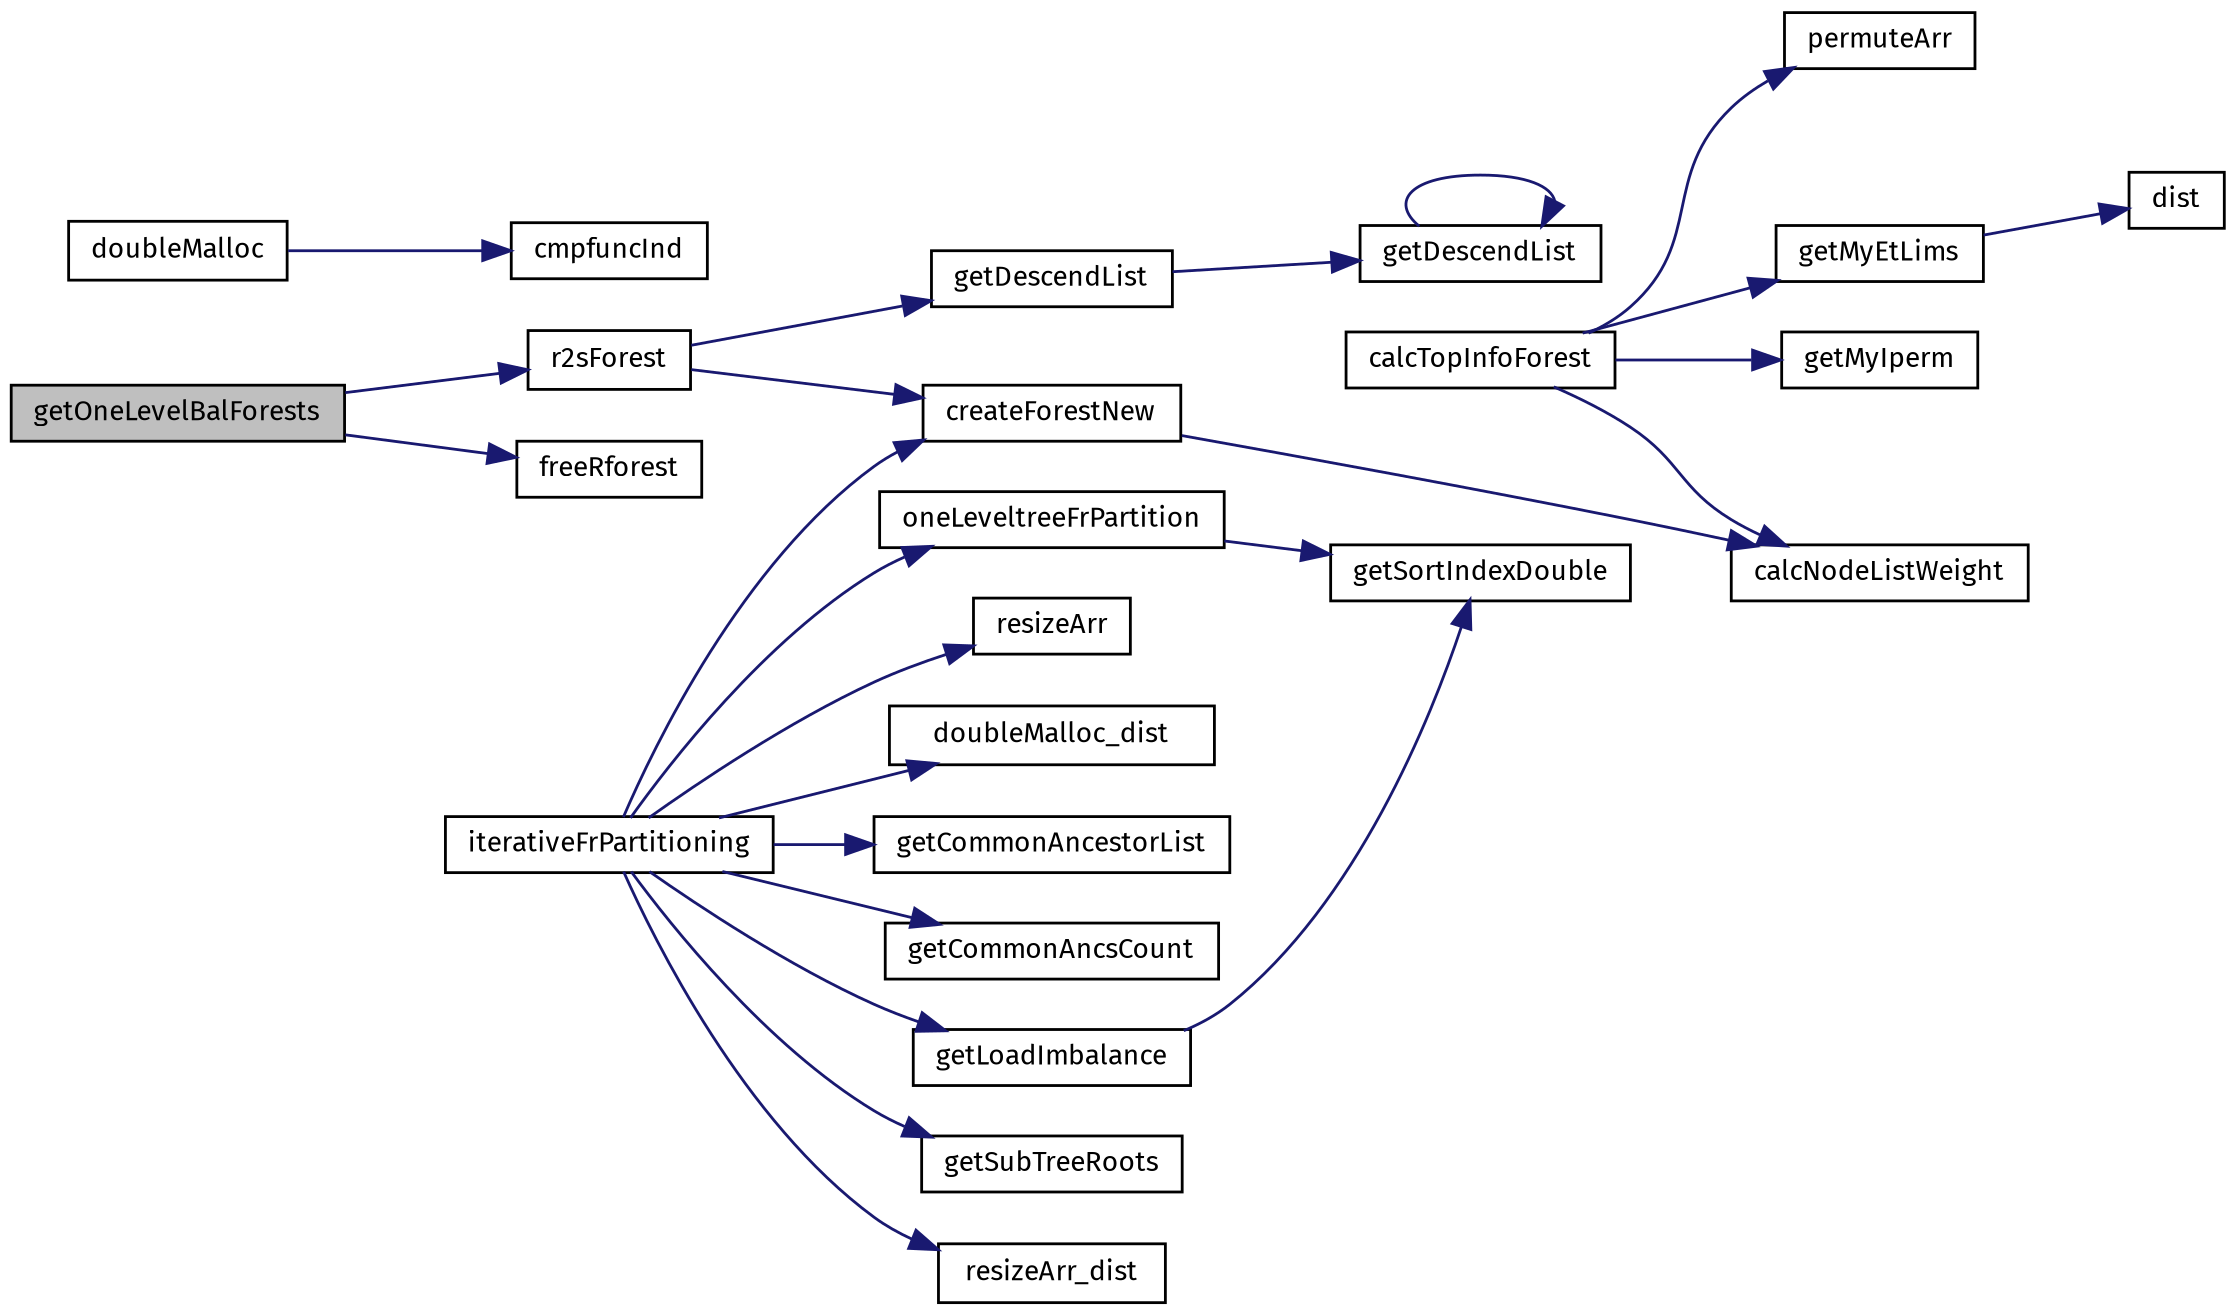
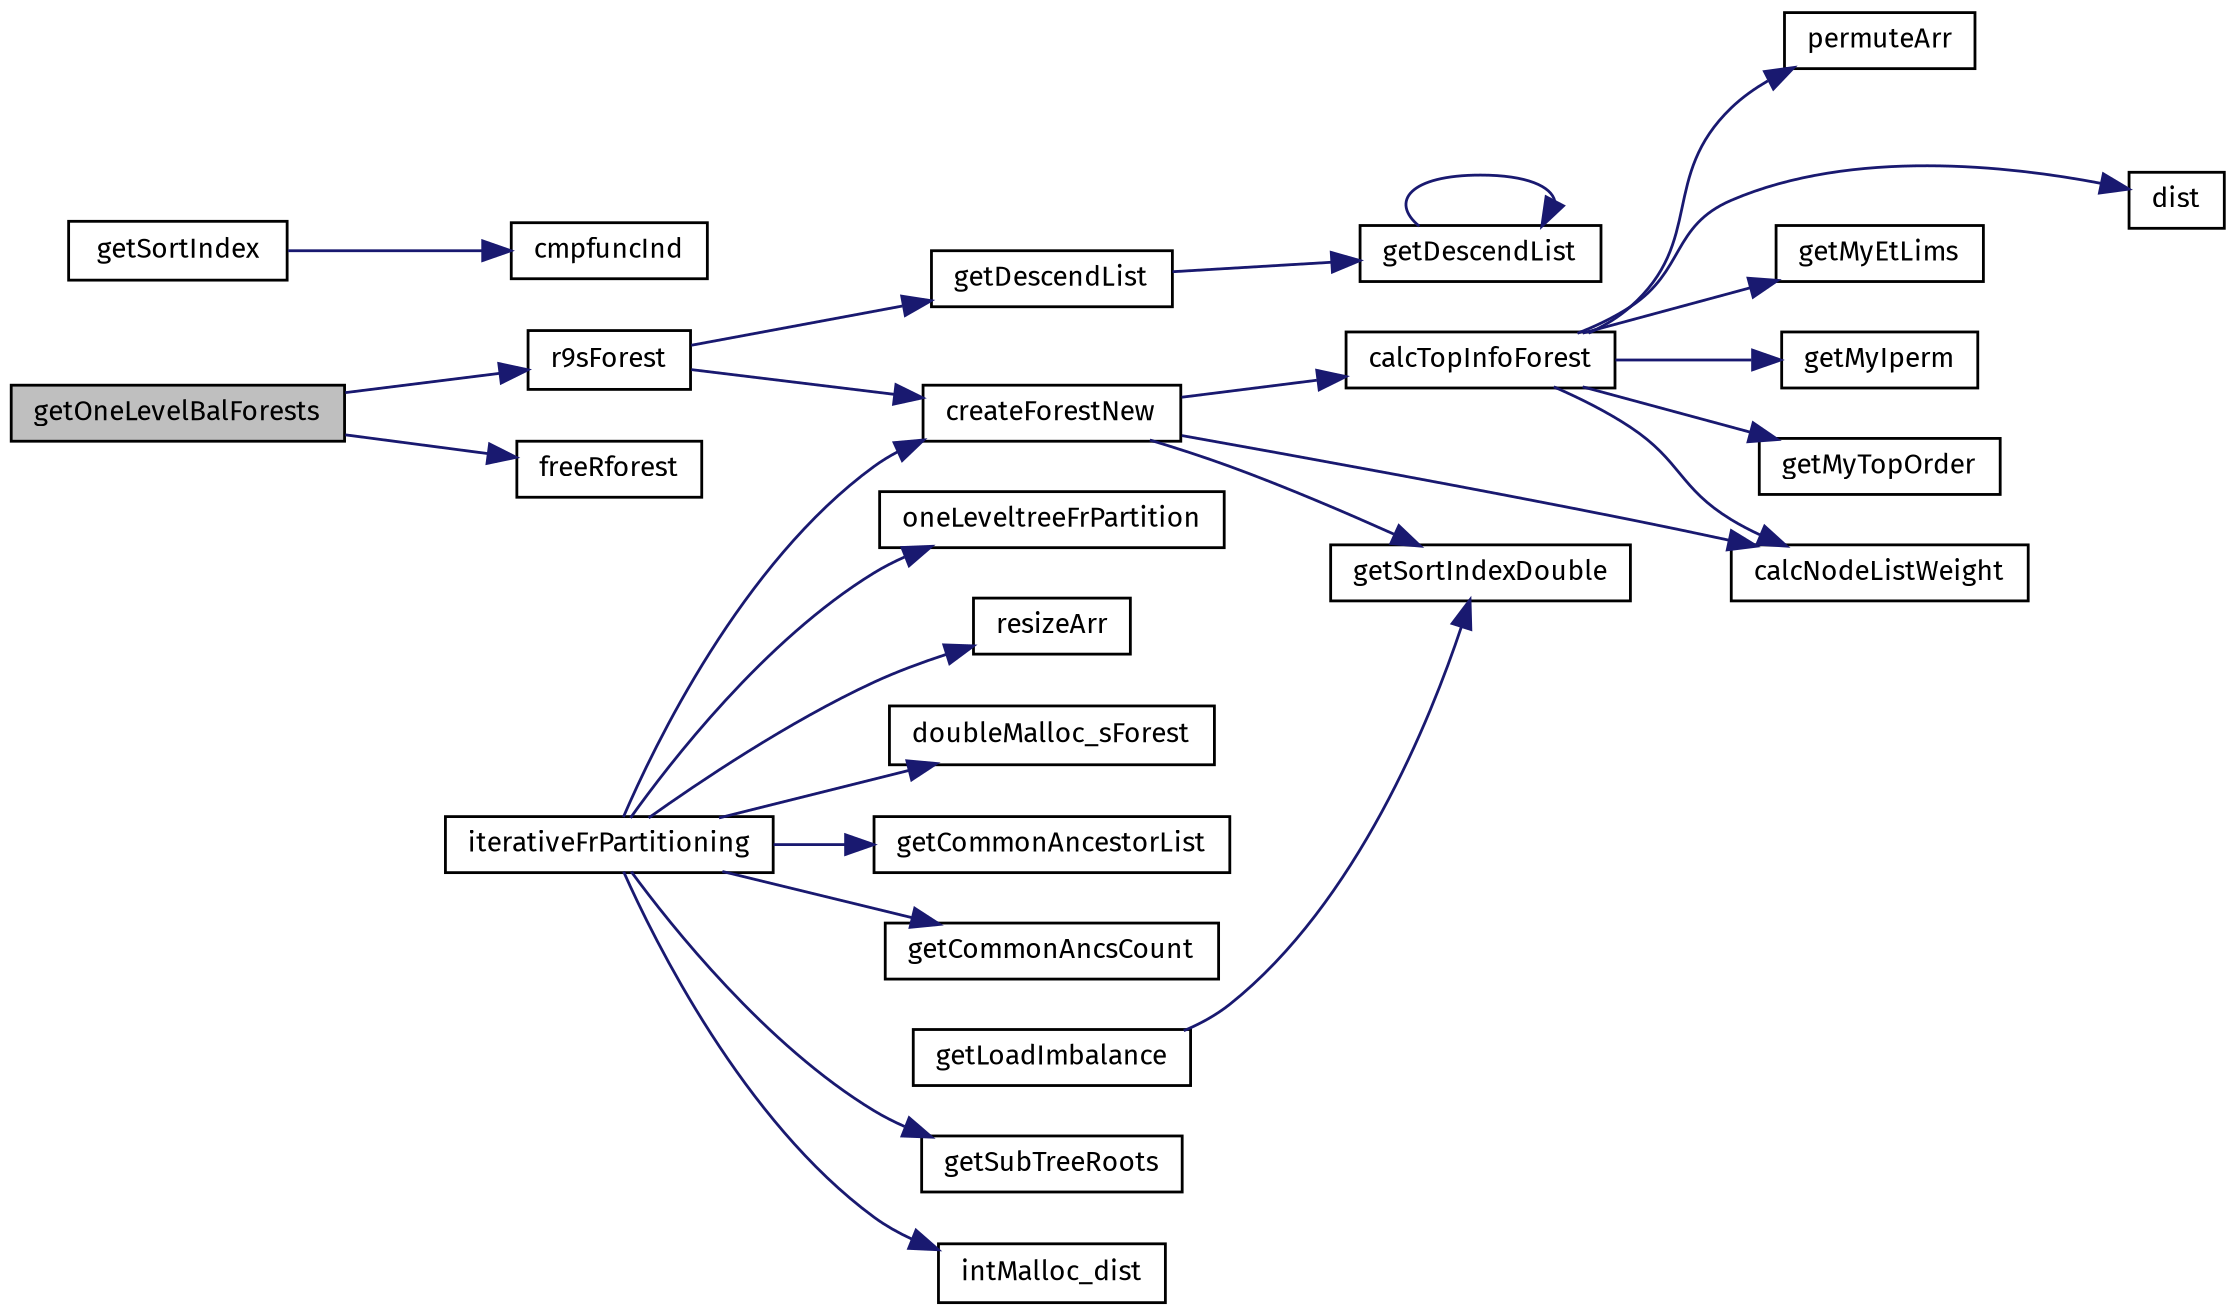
edge "getMyEtLims" -> "dist": now "calcTopInfoForest" -> "dist"
node "doubleMalloc": label "doubleMalloc" -> "getSortIndex"
node "r2sForest": label "r2sForest" -> "r9sForest"
edge "createForestNew" -> "calcTopInfoForest": added
node "getMyTopOrder": added
edge "oneLeveltreeFrPartition" -> "getSortIndexDouble": now "createForestNew" -> "getSortIndexDouble"
node "doubleMalloc_dist": label "doubleMalloc_dist" -> "doubleMalloc_sForest"
edge "iterativeFrPartitioning" -> "getLoadImbalance": removed
node "resizeArr_dist": label "resizeArr_dist" -> "intMalloc_dist"
